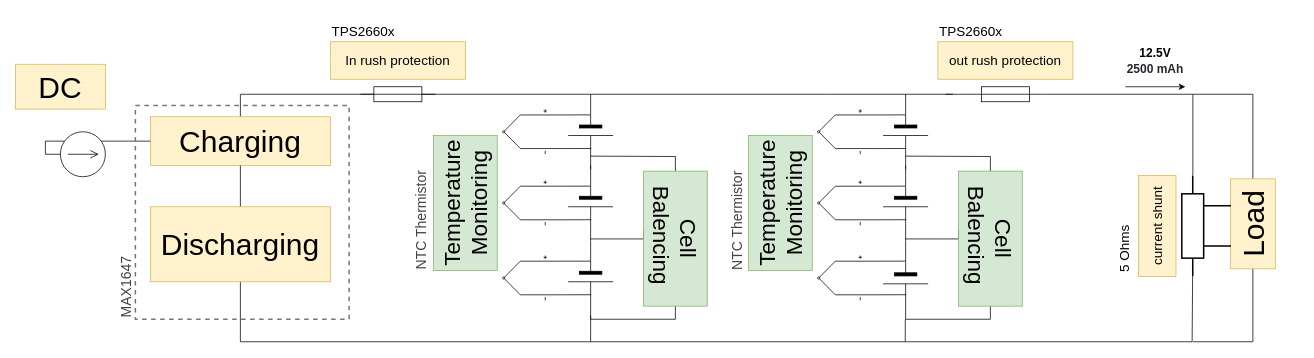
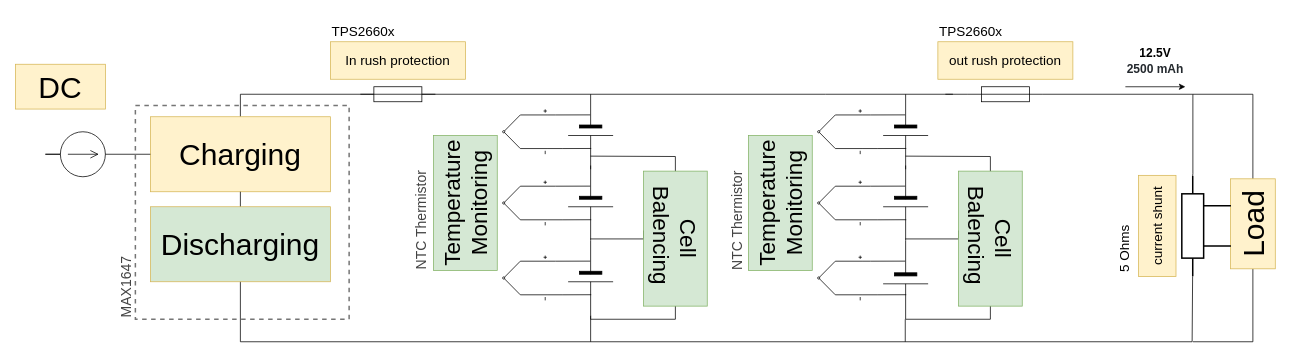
node "Charging": size 180x49 -> 180x75
node "Discharging": fillcolor #fff2cc -> #d5e8d4
